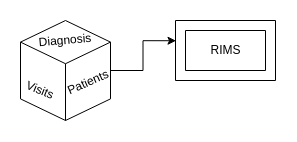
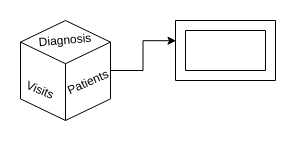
node "RIMS": removed
